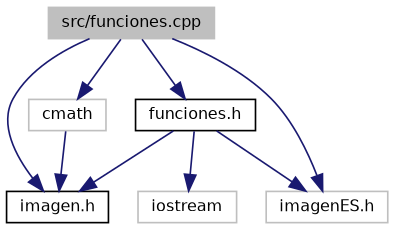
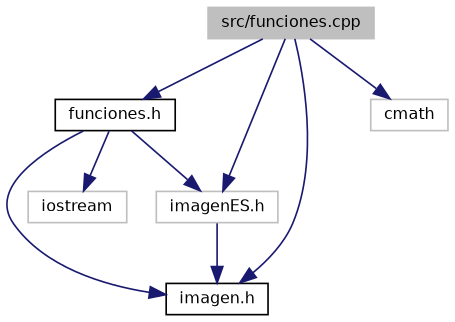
edge "cmath" -> "imagen.h": now "imagenES.h" -> "imagen.h"
